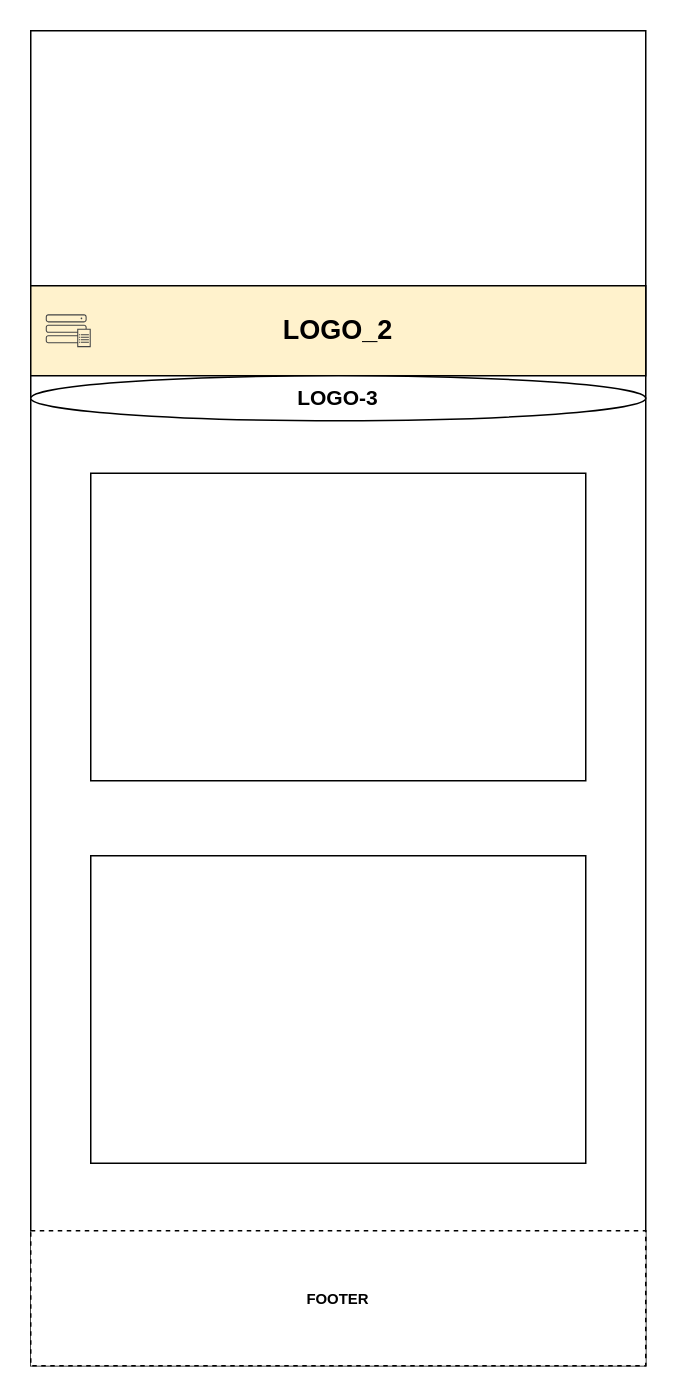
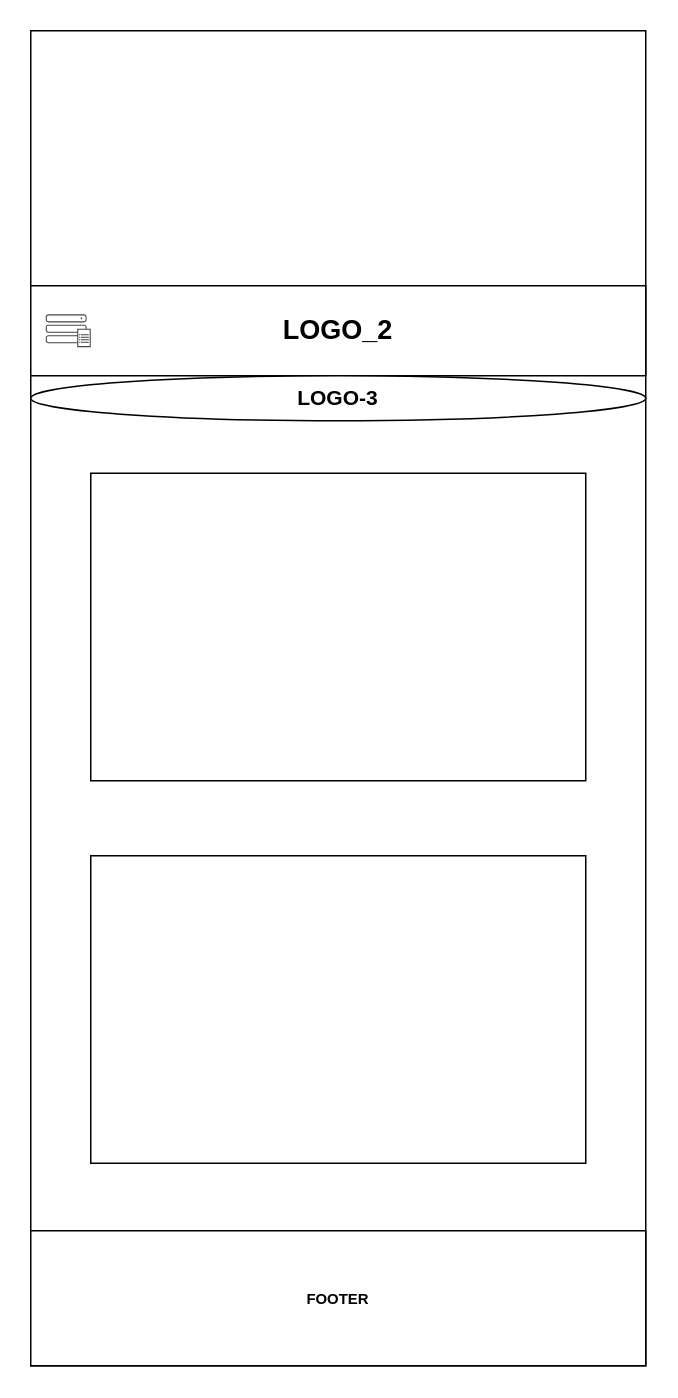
node "LOGO_2": fillcolor #fff2cc -> #ffffff
node "FOOTER": style dashed -> solid
